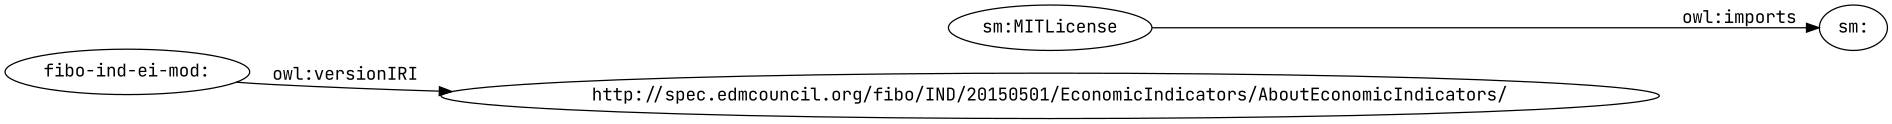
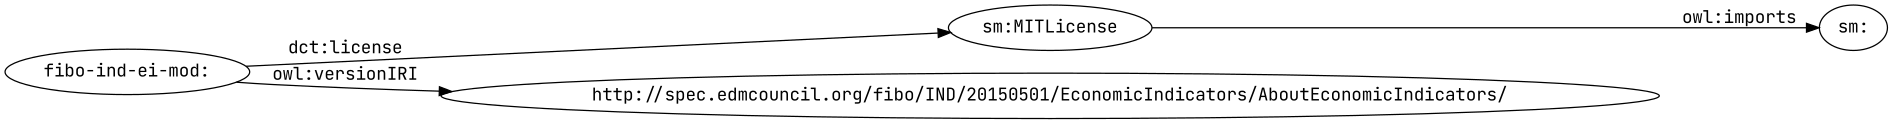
edge "fibo-ind-ei-mod:" -> "sm:MITLicense": added, label "dct:license"
